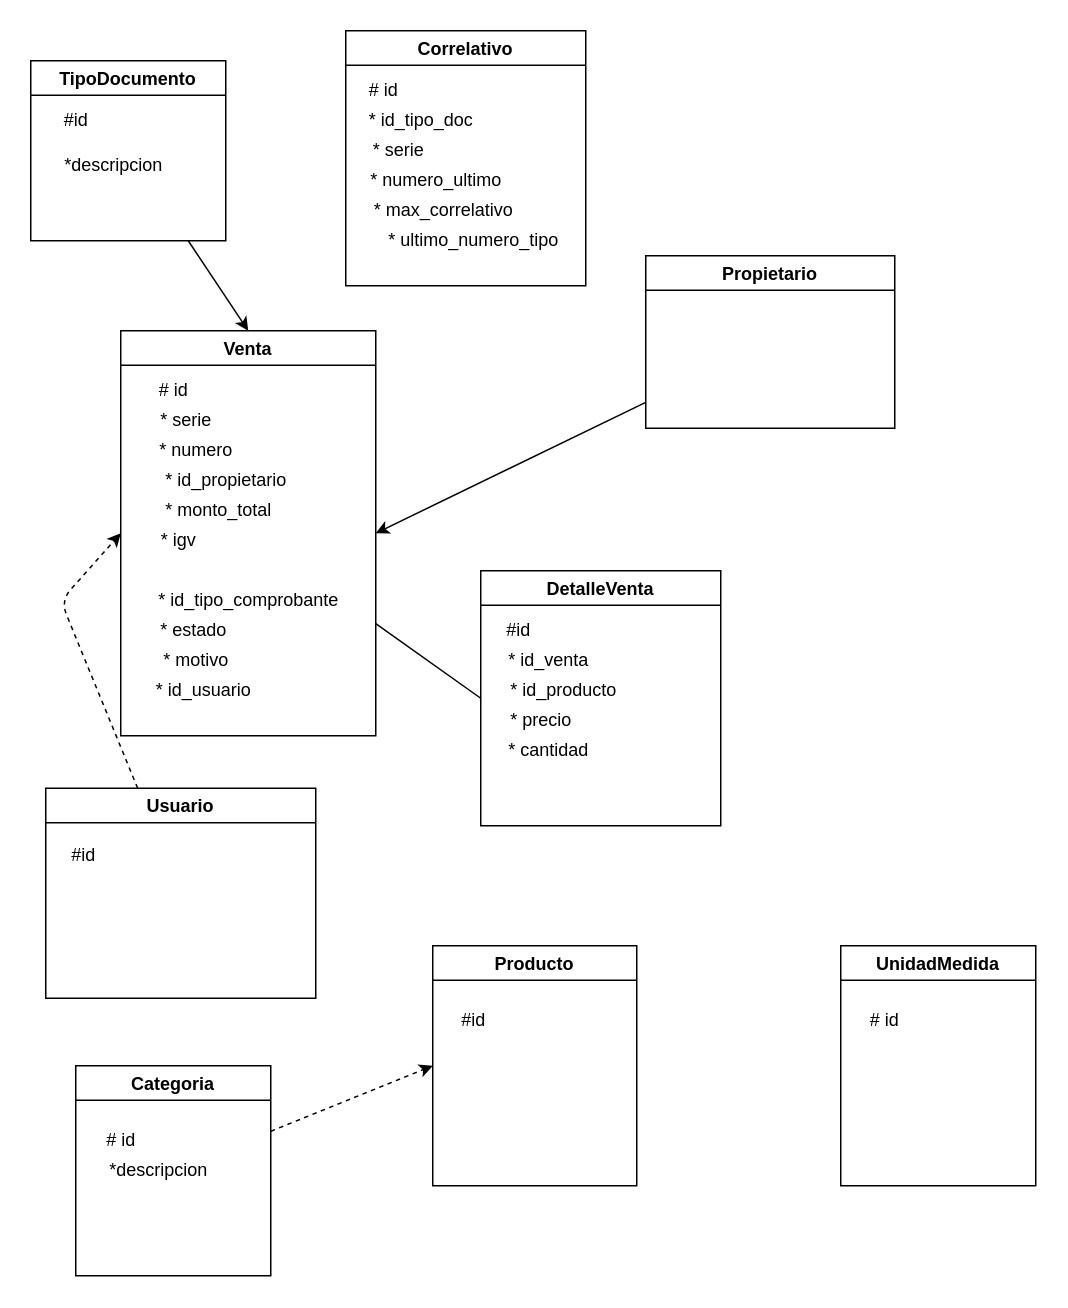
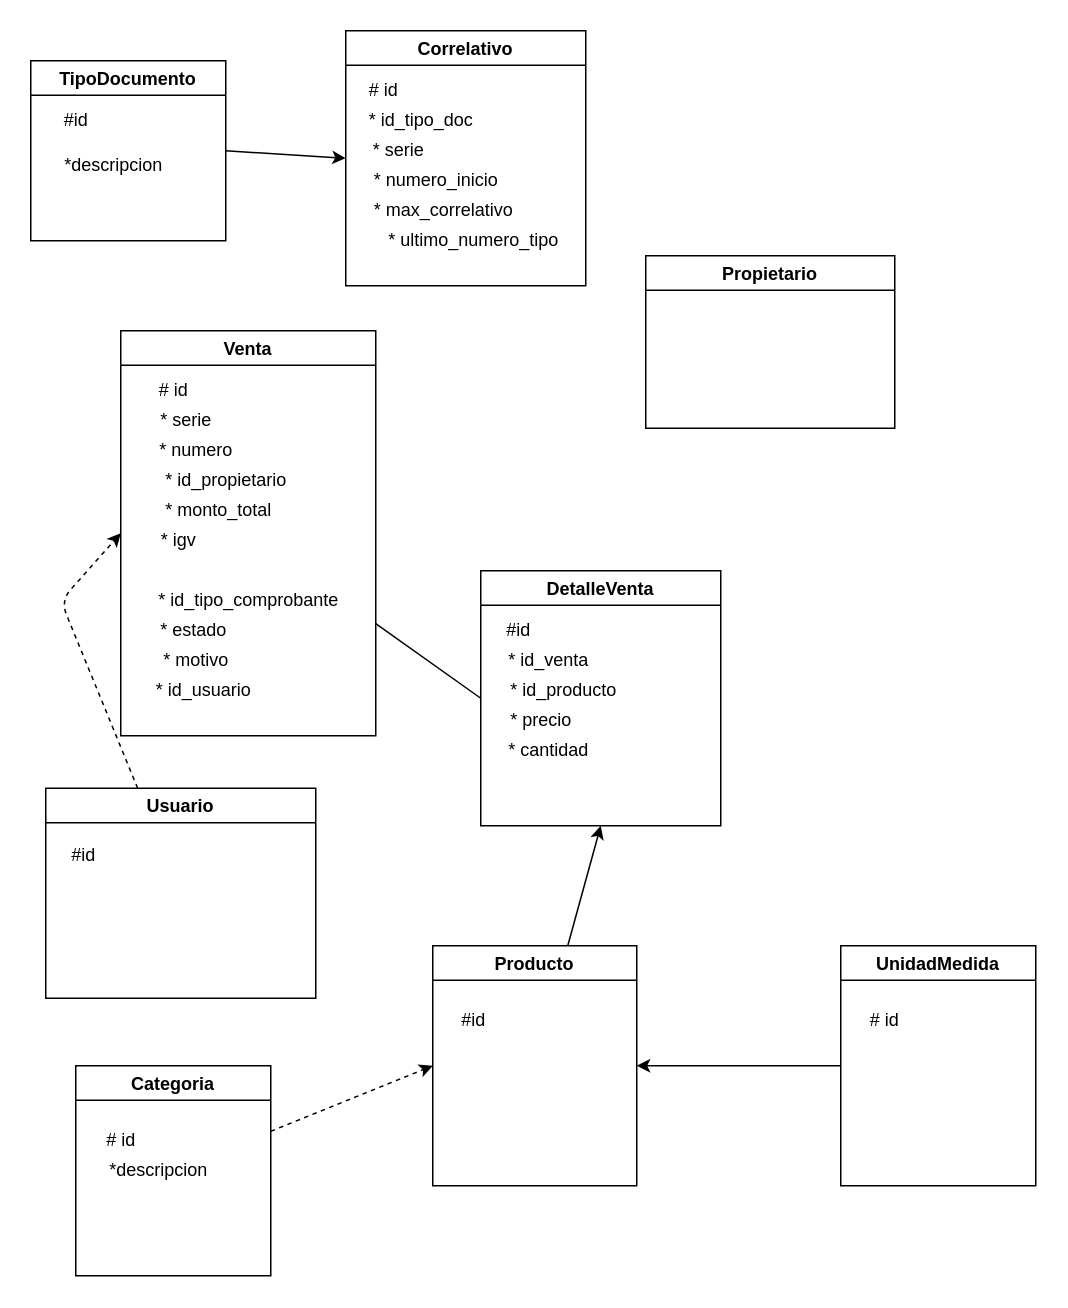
edge "TipoDocumento" -> "Correlativo": added
node "* numero_ultimo": label "* numero_ultimo" -> "* numero_inicio"
edge "TipoDocumento" -> "Venta": removed
edge "Propietario" -> "Venta": removed
edge "Producto" -> "DetalleVenta": added
edge "UnidadMedida" -> "Producto": added
